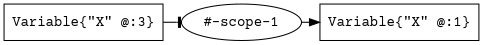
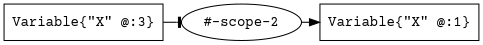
node "#-scope-1": label "#-scope-1" -> "#-scope-2"
